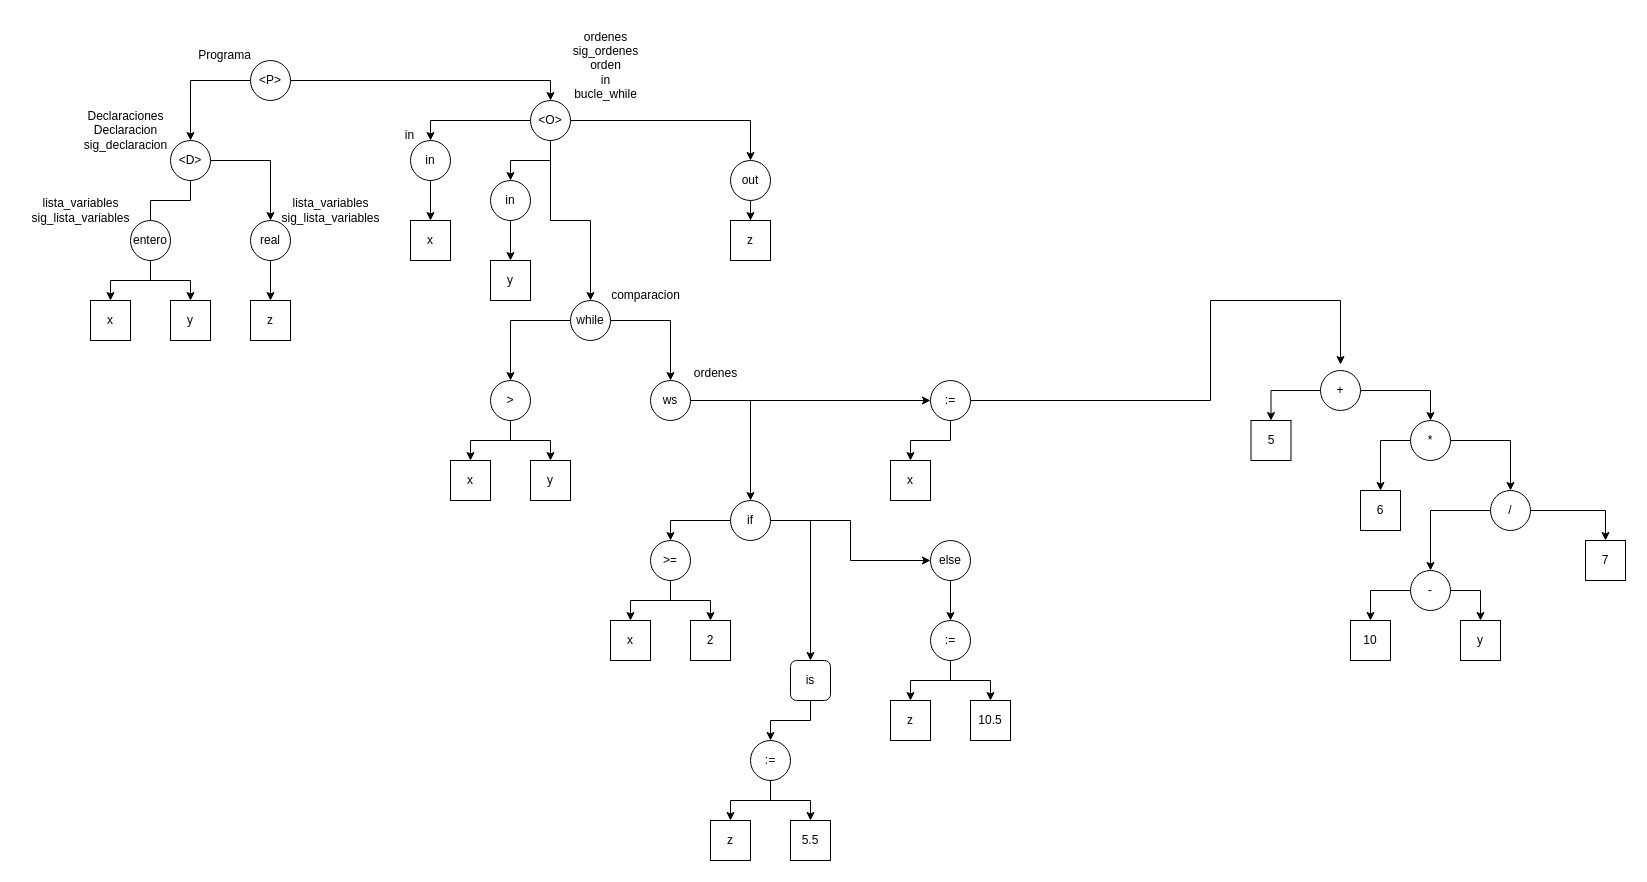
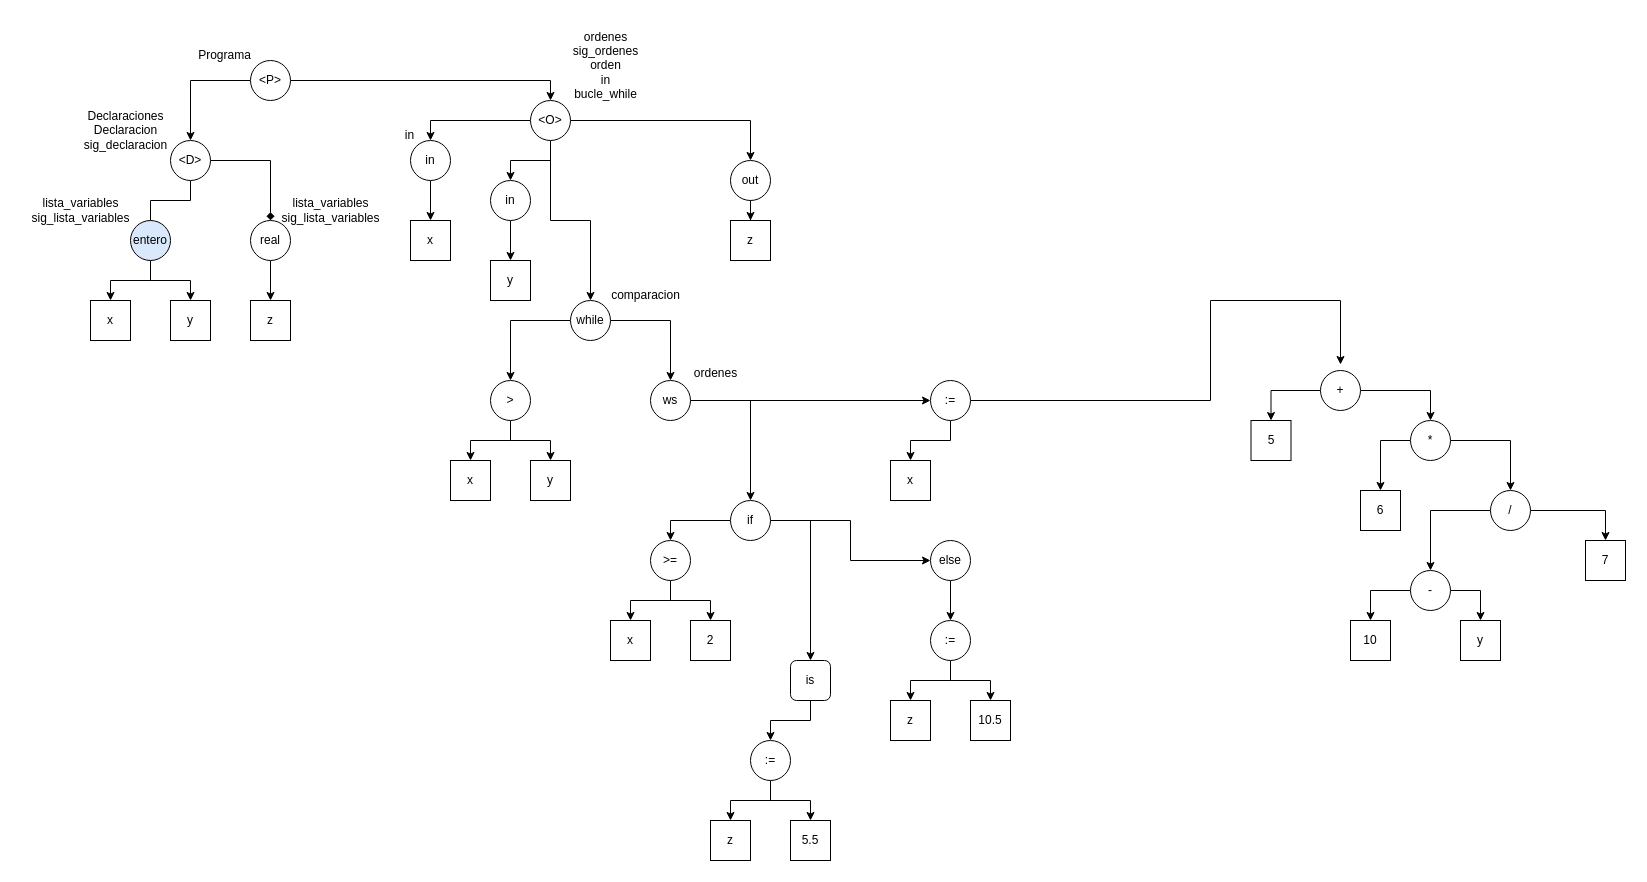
edge "<D>" -> "real": arrowhead classic -> diamond
node "entero": fillcolor #ffffff -> #dae8fc
